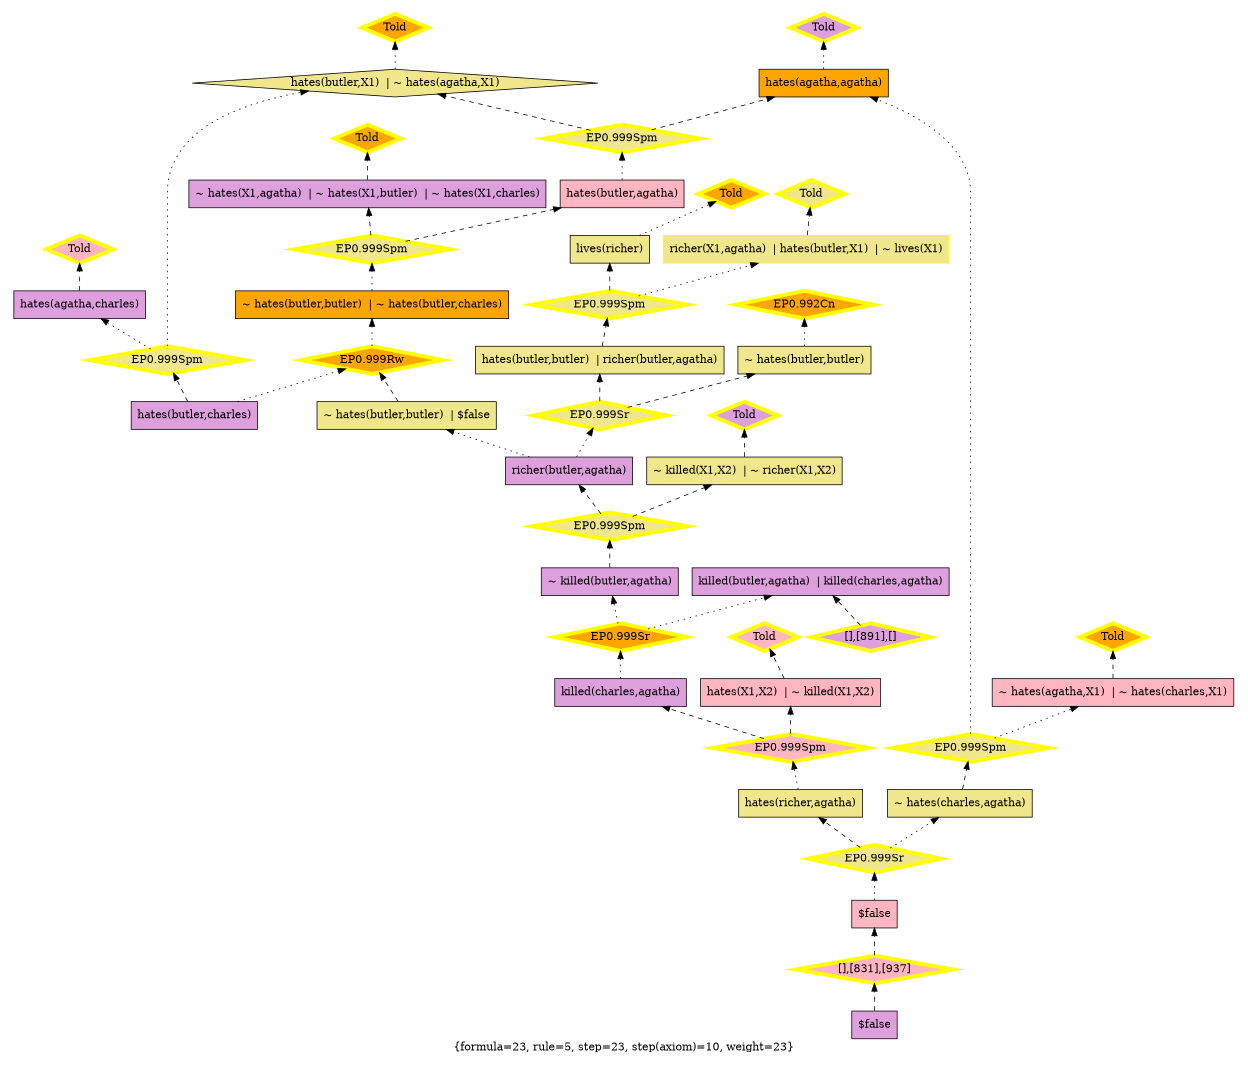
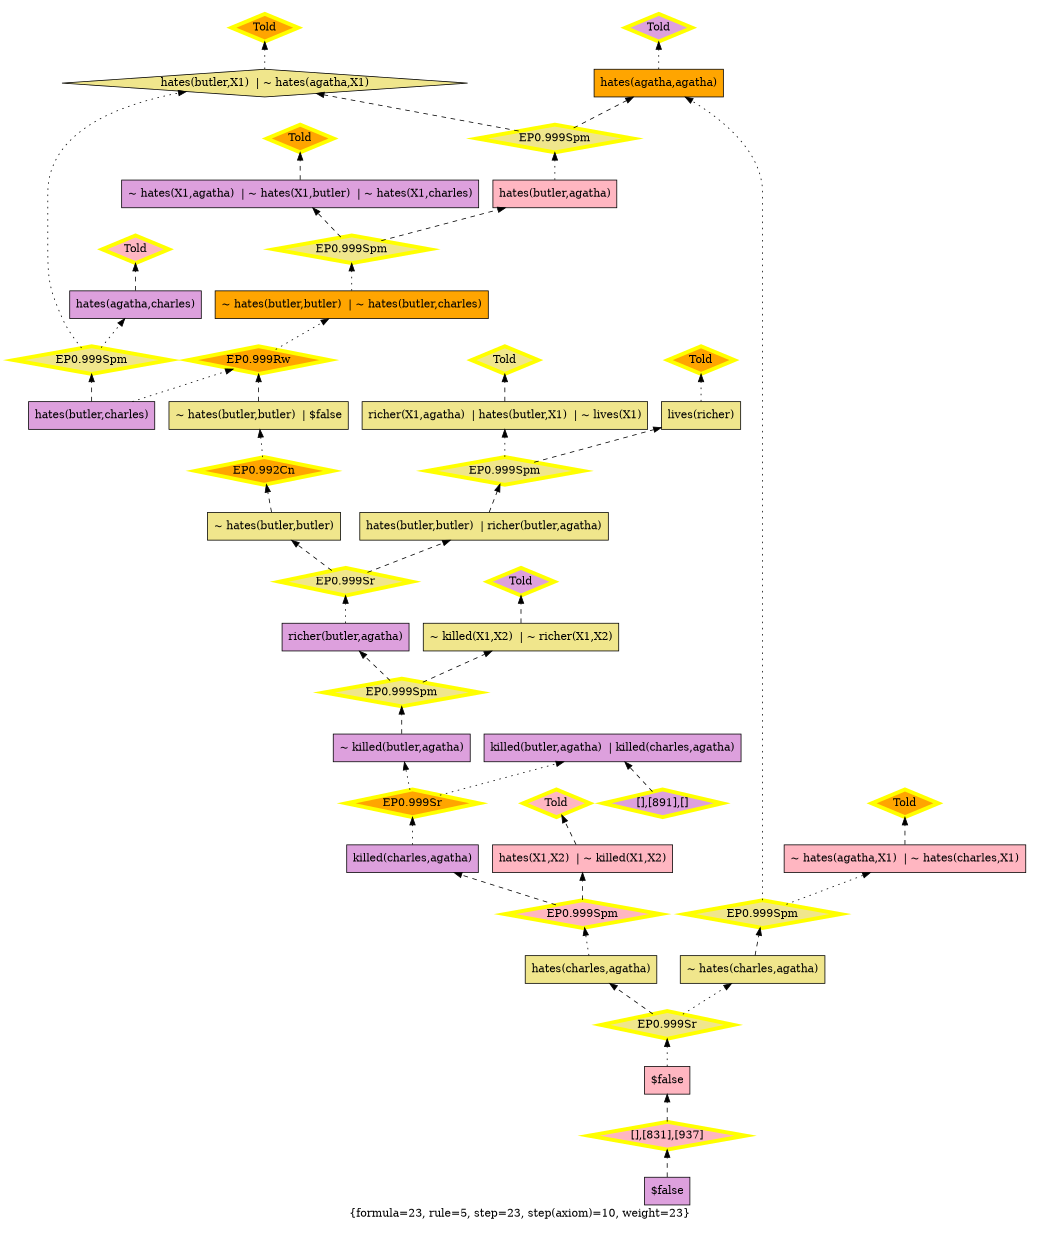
node "richer(X1,agatha)  | hates(butler,X1)  | ~ lives(X1)": color yellow -> black
edge "~ hates(butler,butler)" -> "EP0.992Cn": style dotted -> dashed
edge "richer(butler,agatha)" -> "~ hates(butler,butler)  | $false": now "EP0.992Cn" -> "~ hates(butler,butler)  | $false"
node "hates(richer,agatha)": label "hates(richer,agatha)" -> "hates(charles,agatha)"
